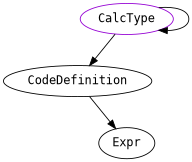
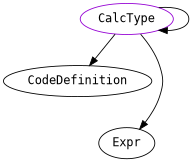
edge "CodeDefinition" -> "Expr": now "CalcType" -> "Expr"
